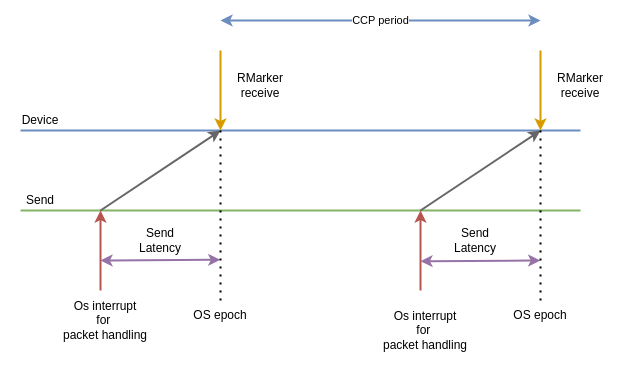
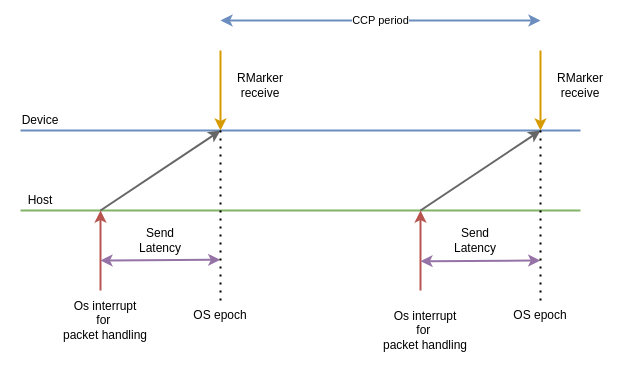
node "Send": label "Send" -> "Host"
